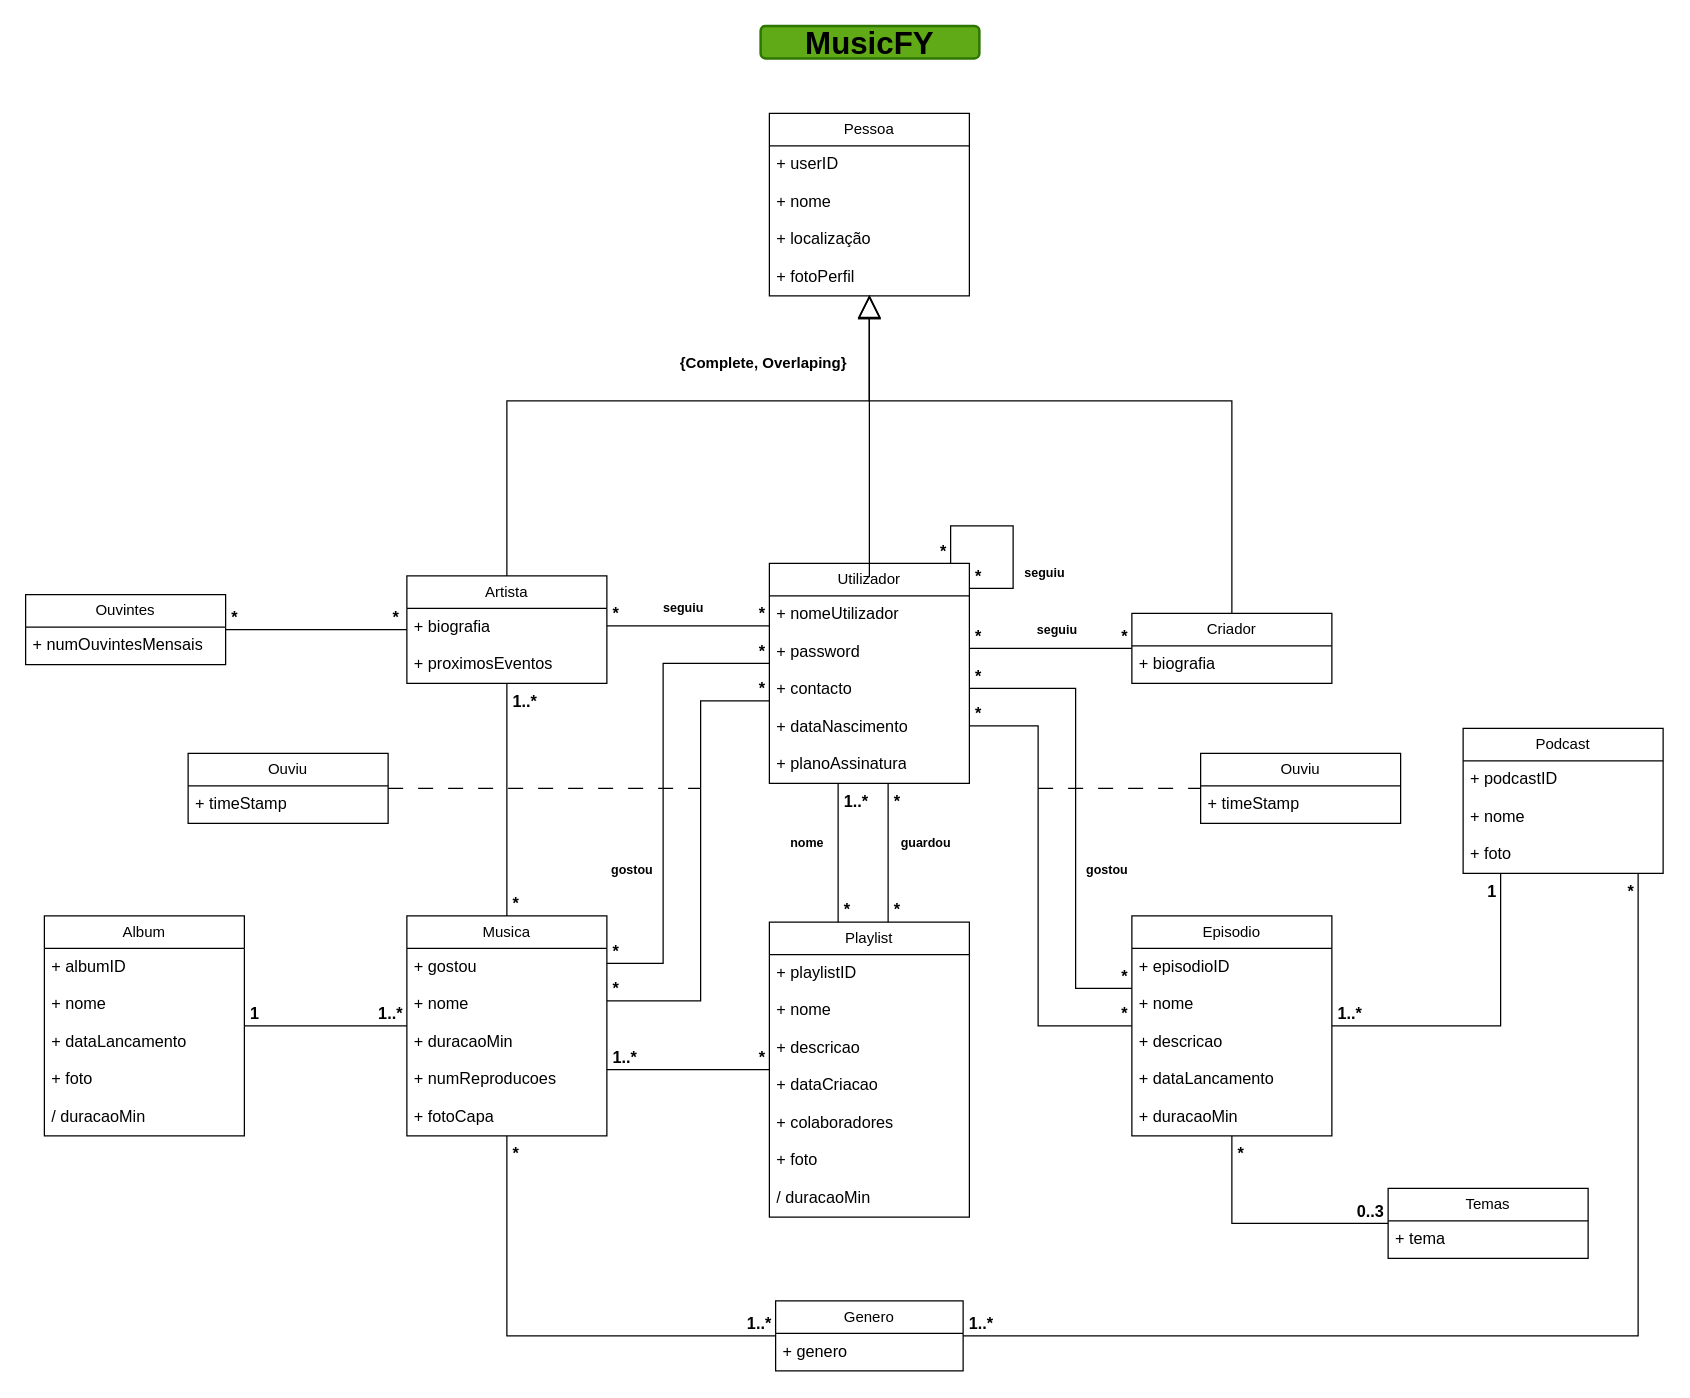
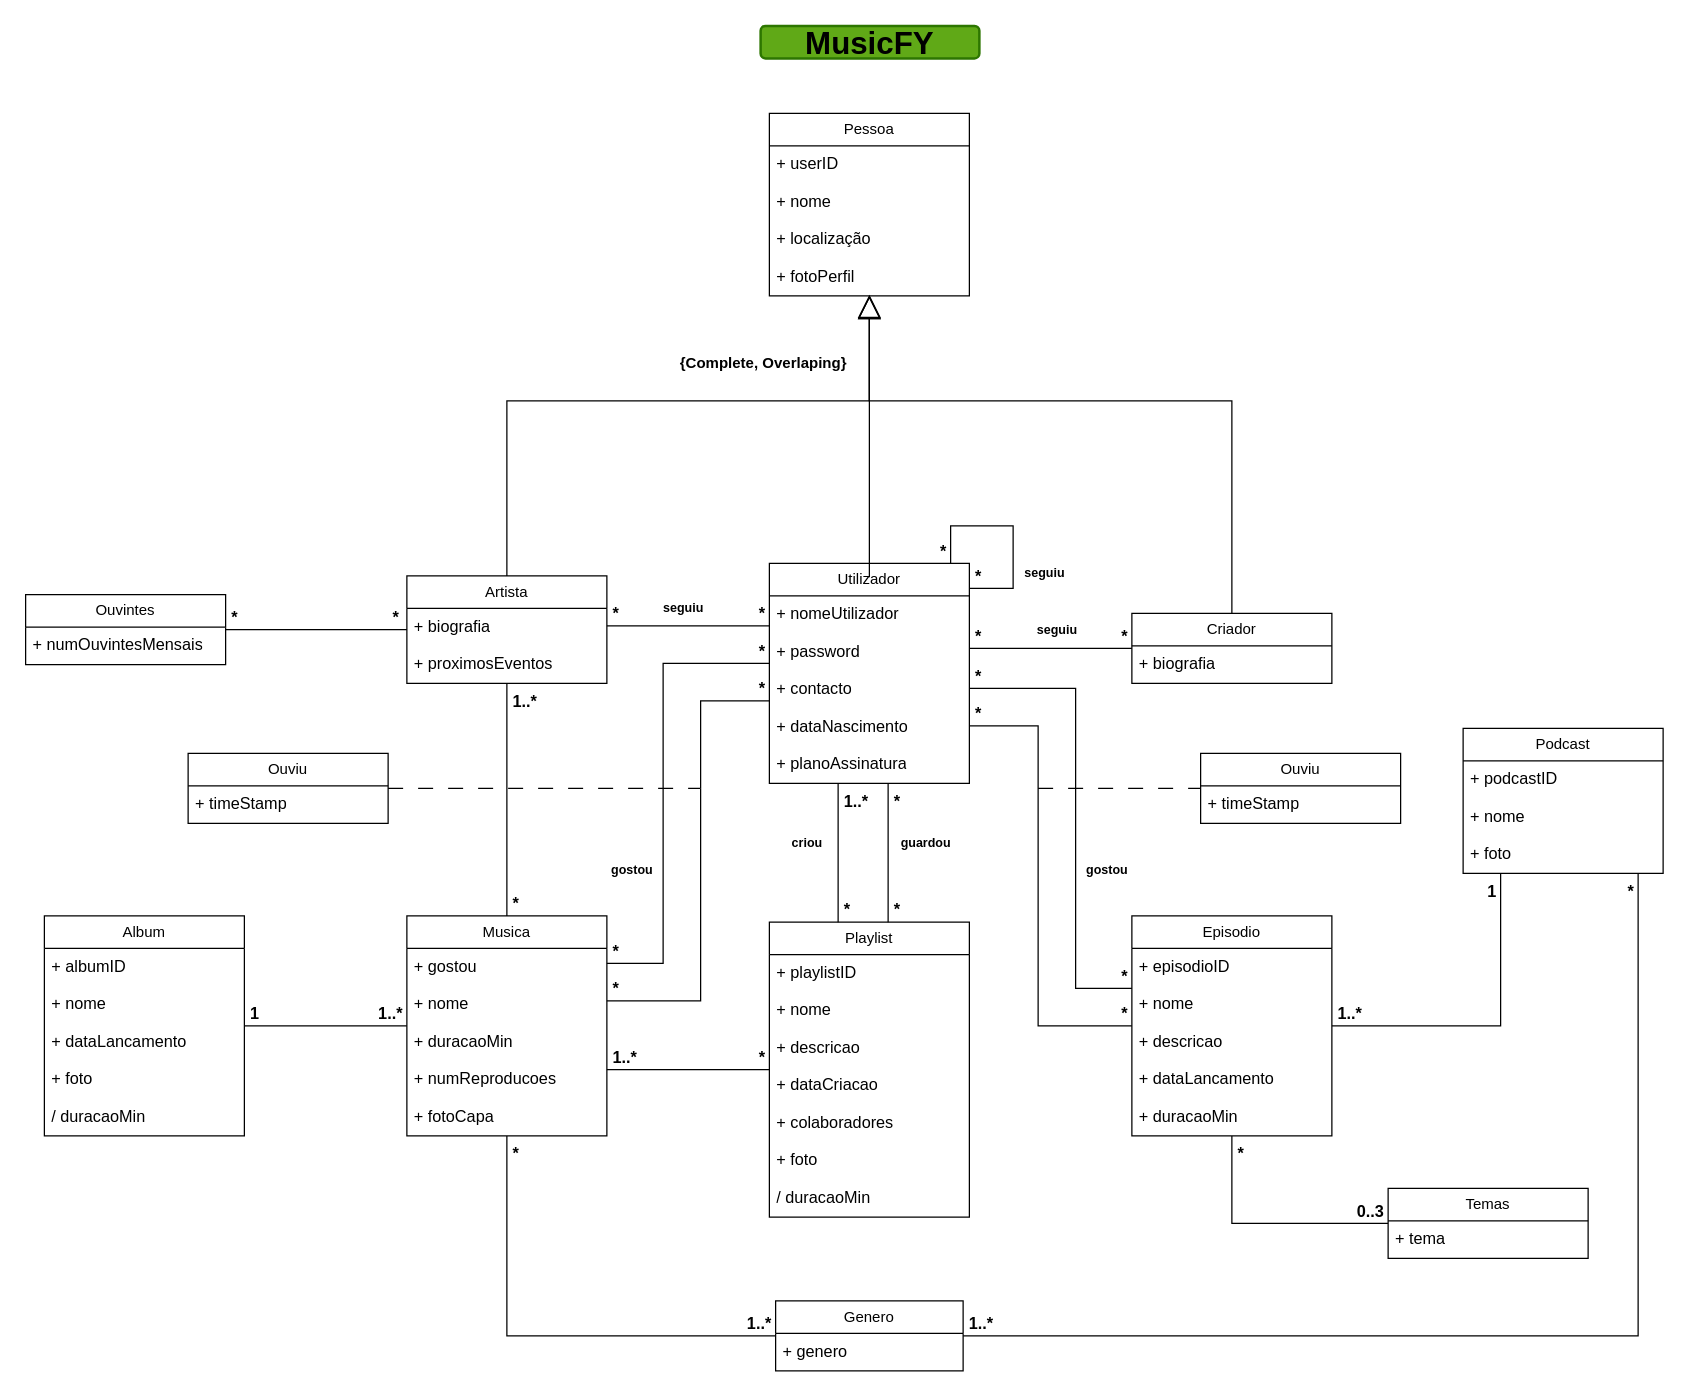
node "nome": label "nome" -> "criou"
